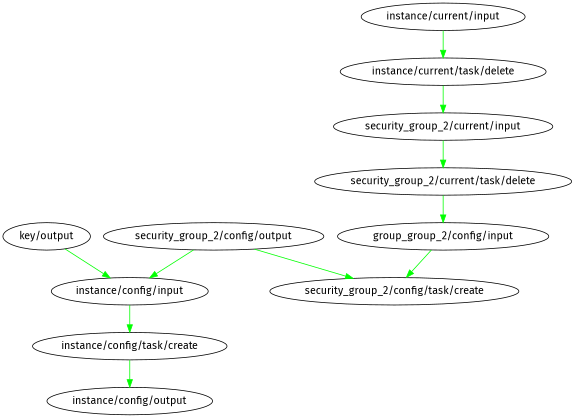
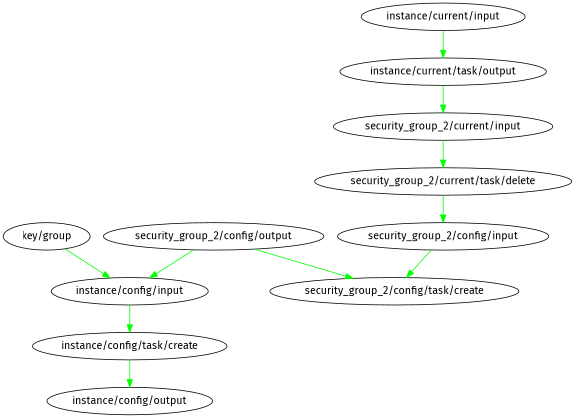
node "instance/current/task/delete": label "instance/current/task/delete" -> "instance/current/task/output"
node "key/output": label "key/output" -> "key/group"
node "group_group_2/config/input": label "group_group_2/config/input" -> "security_group_2/config/input"
